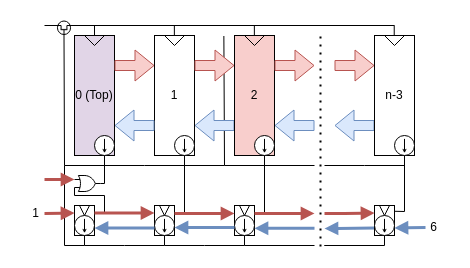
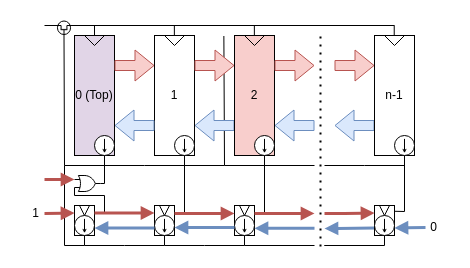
node "n-3": label "n-3" -> "n-1"
node "6": label "6" -> "0"
